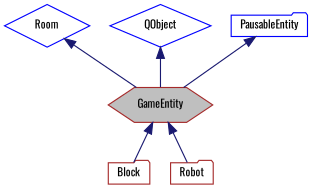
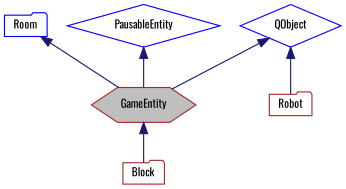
node "Room": shape diamond -> folder
node "PausableEntity": shape folder -> diamond
edge "Robot" -> "GameEntity": now "Robot" -> "QObject"
